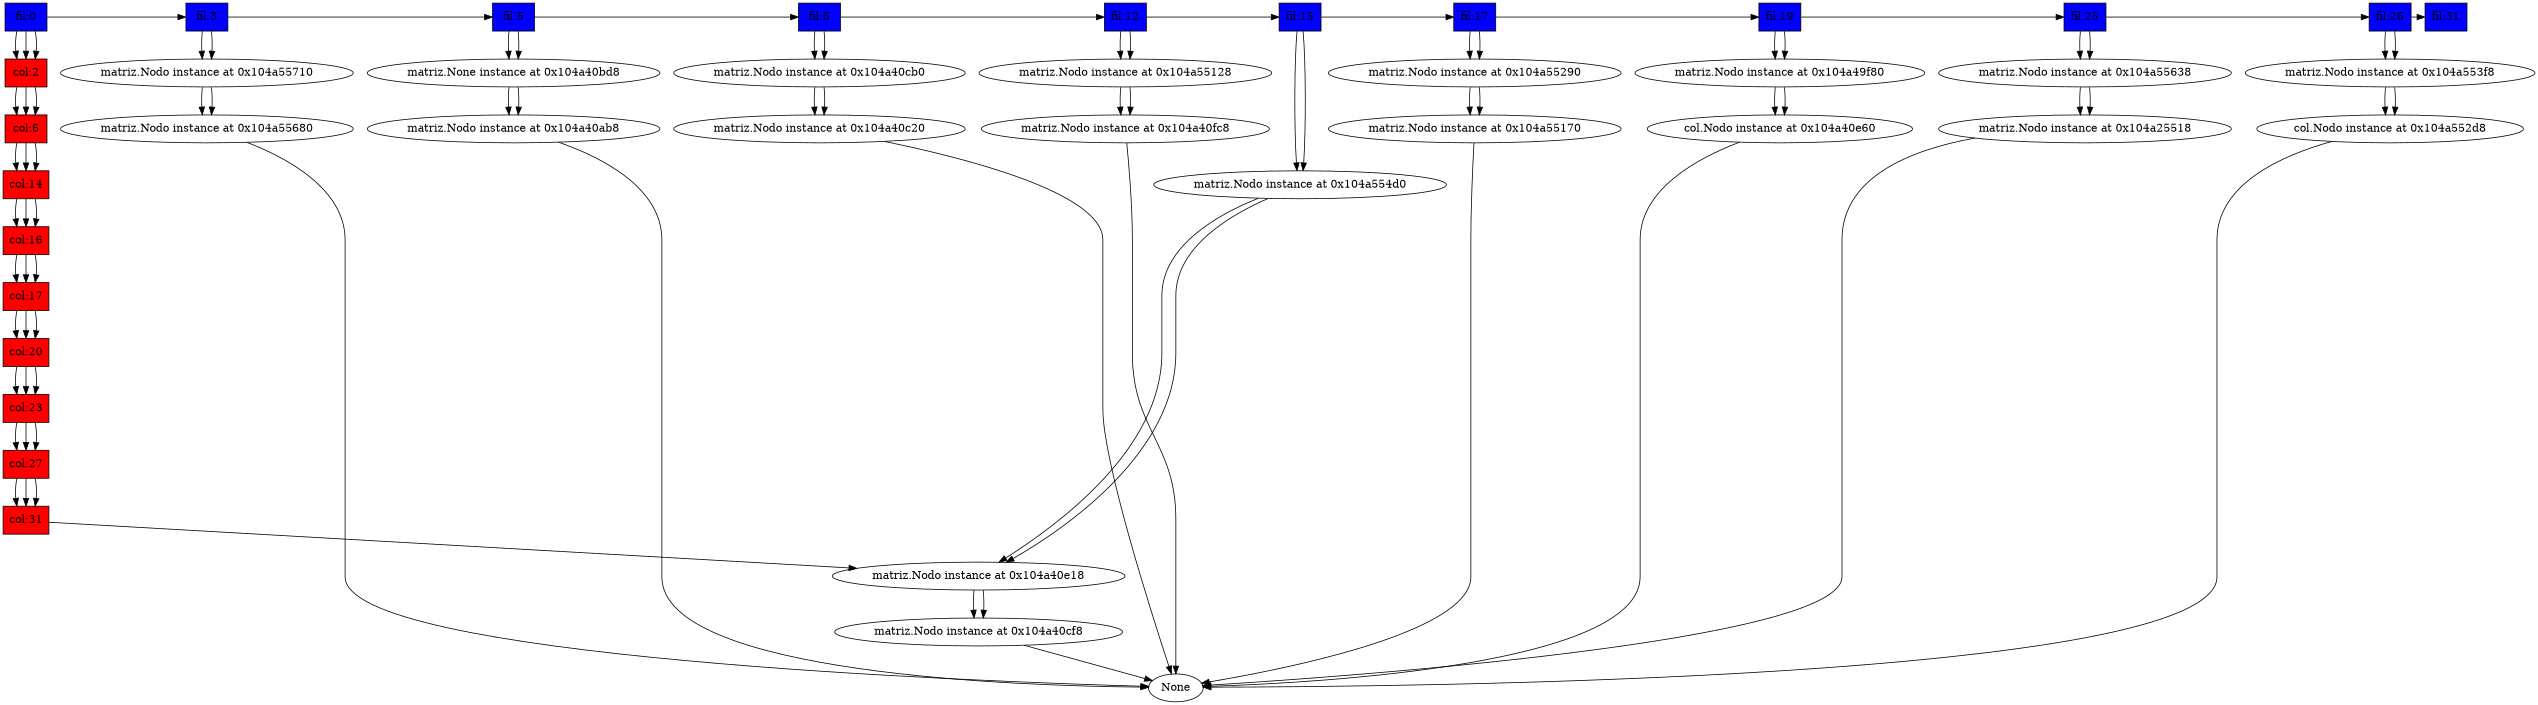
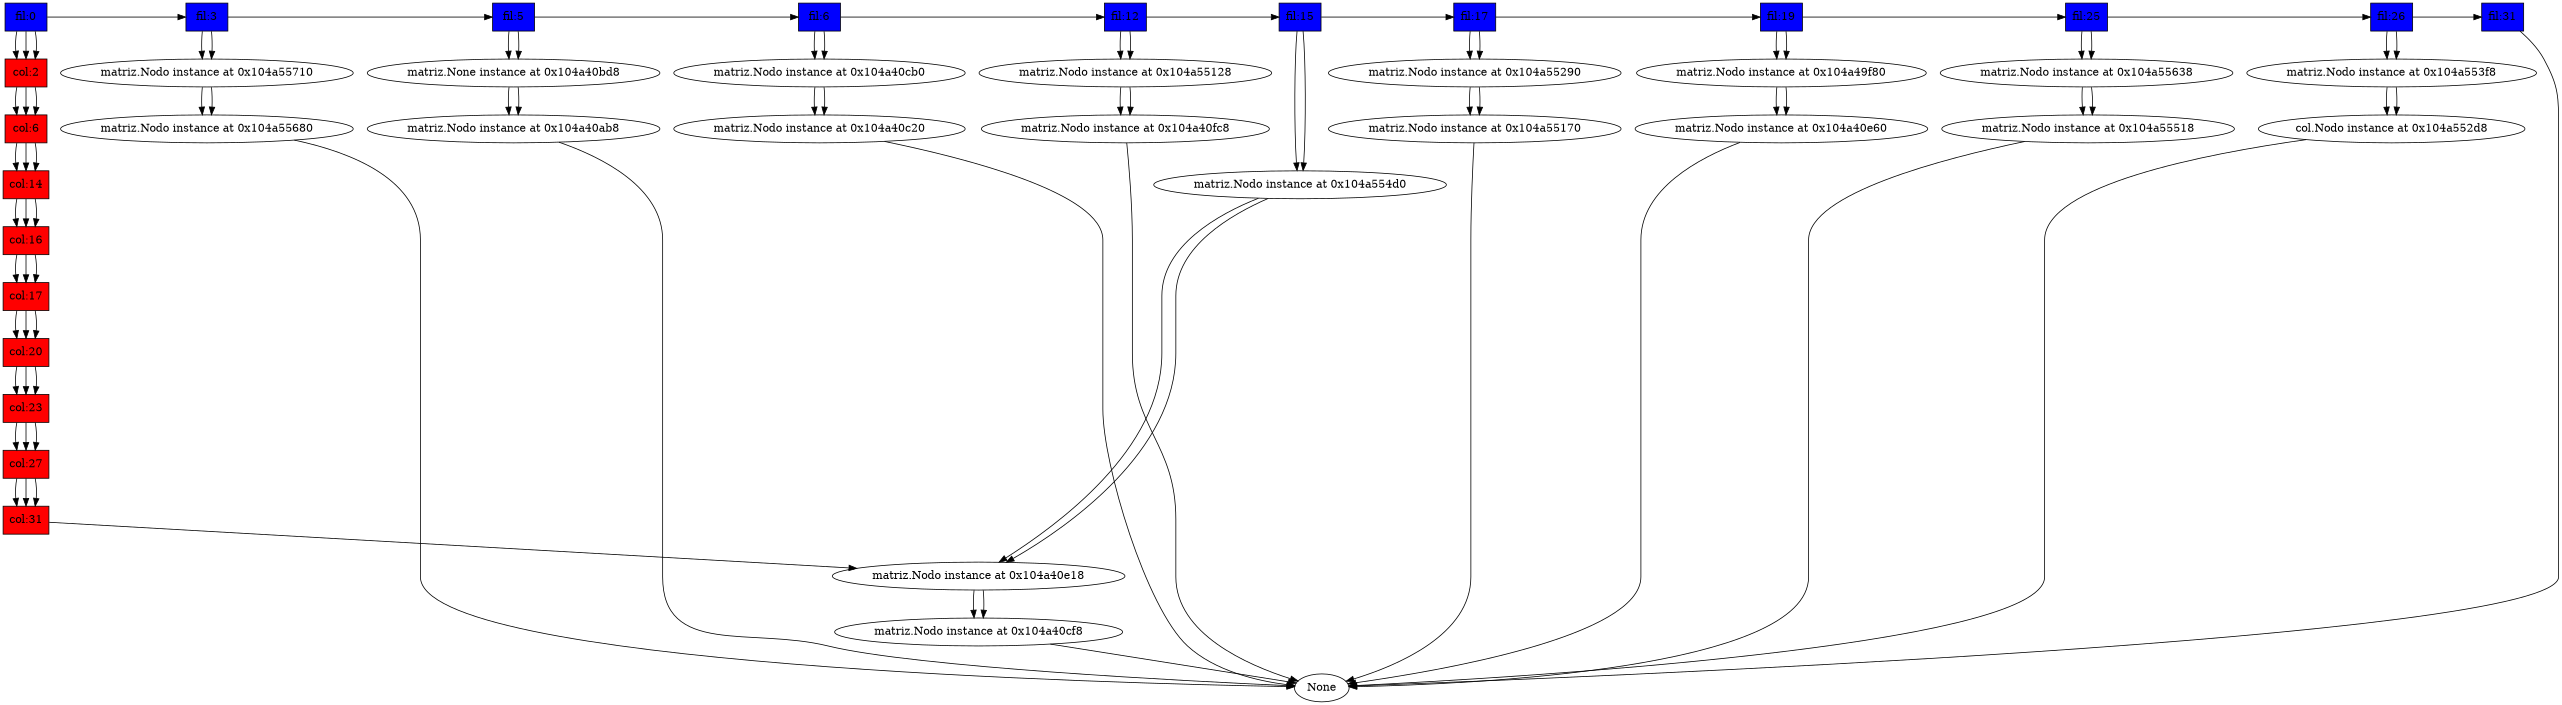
node "col.Nodo instance at 0x104a40e60": label "col.Nodo instance at 0x104a40e60" -> "matriz.Nodo instance at 0x104a40e60"
node "matriz.Nodo instance at 0x104a25518": label "matriz.Nodo instance at 0x104a25518" -> "matriz.Nodo instance at 0x104a55518"
edge "fil:31" -> "None": added
